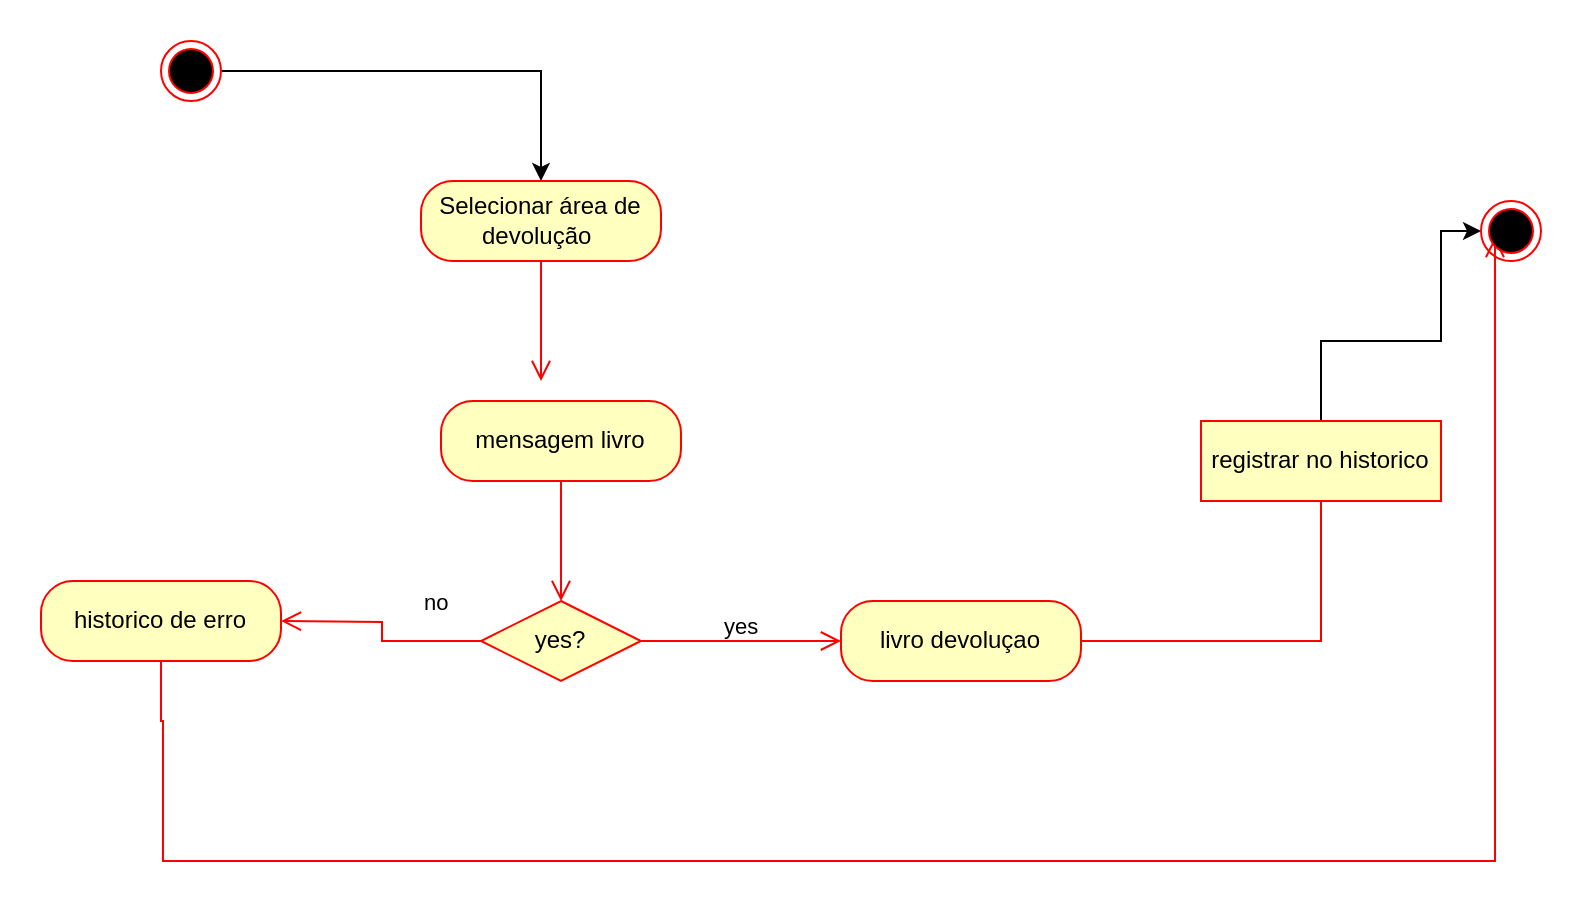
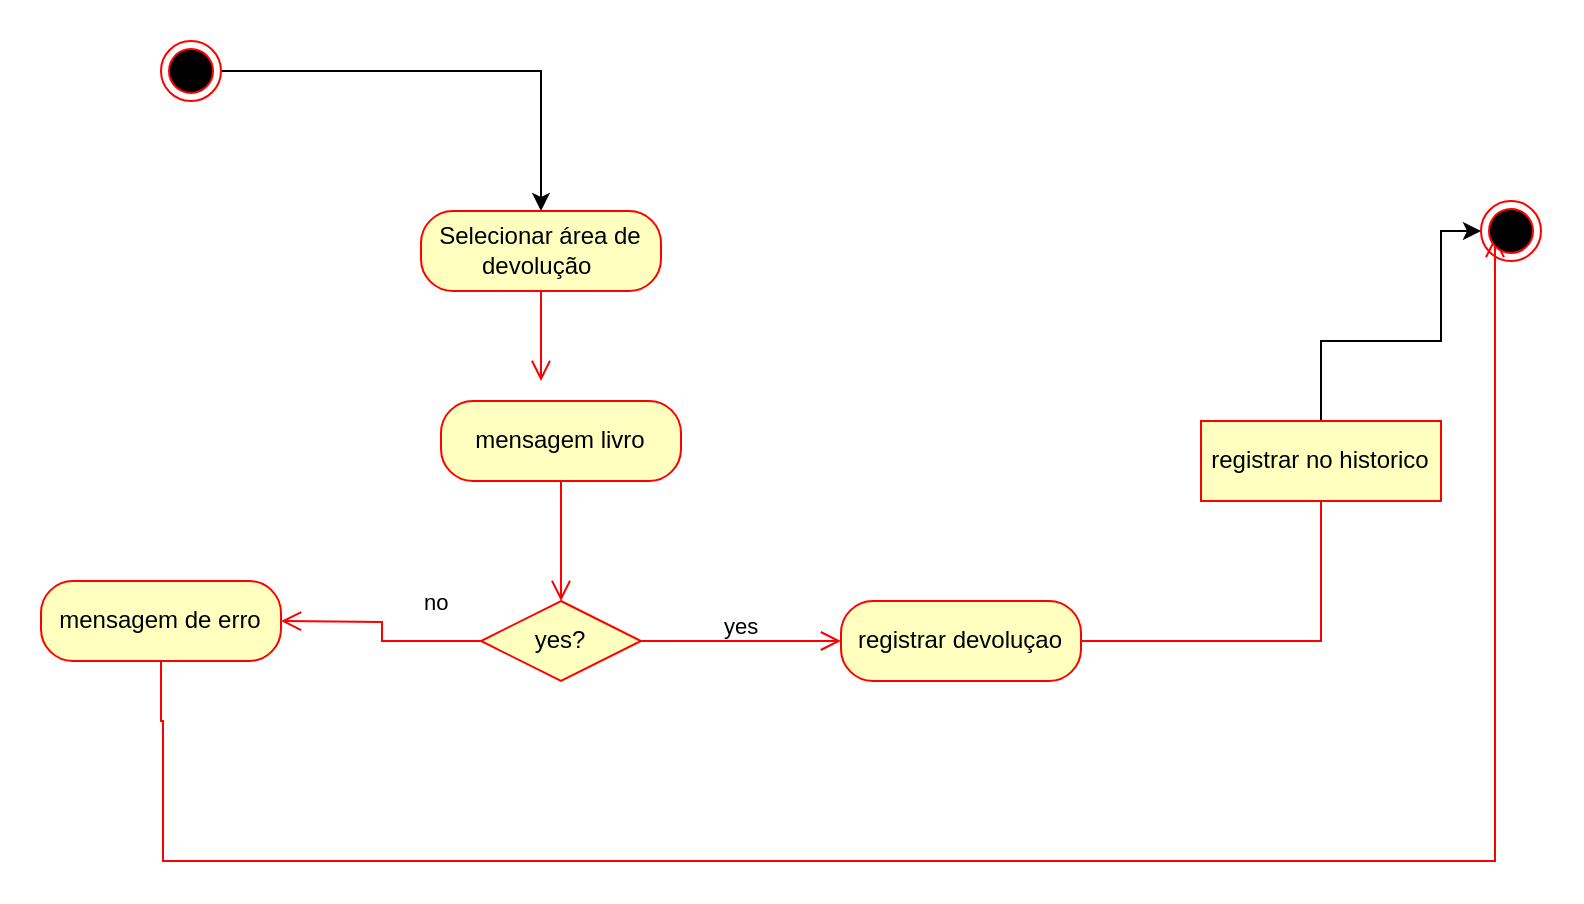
node "Selecionar área de devolução": moved (541, 221) -> (541, 251)
node "historico de erro": label "historico de erro" -> "mensagem de erro"
node "livro devoluçao": label "livro devoluçao" -> "registrar devoluçao"
